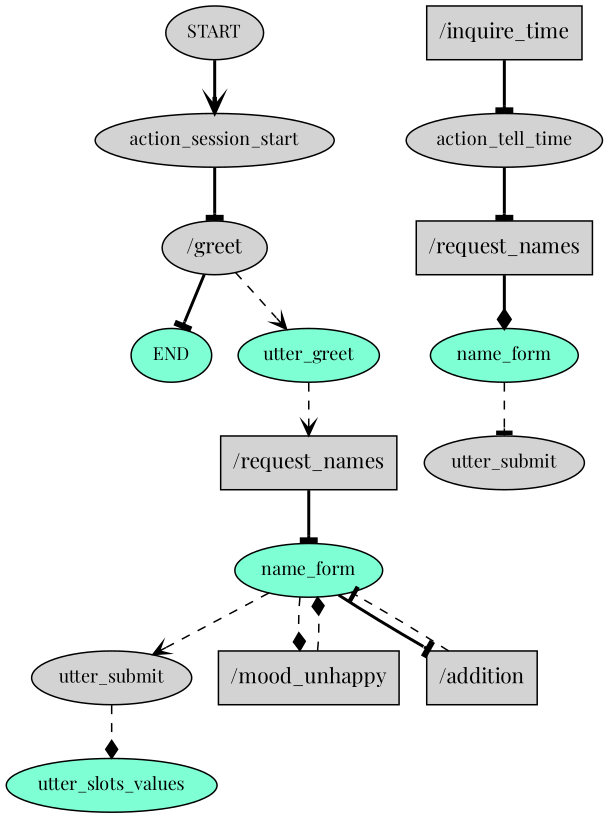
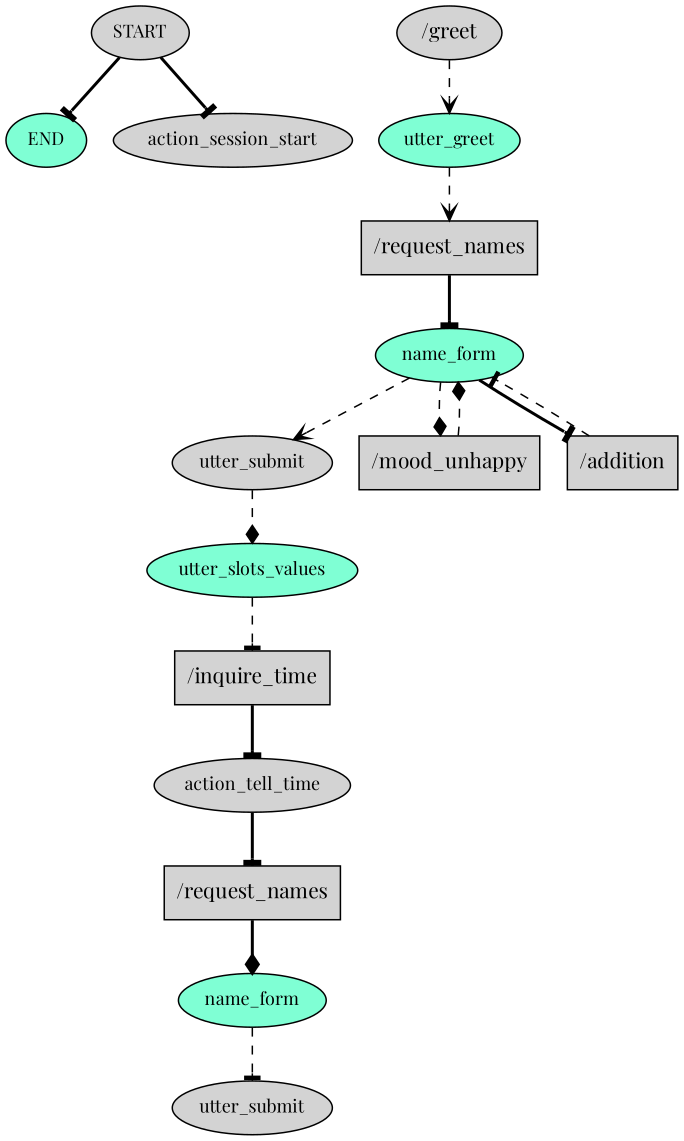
edge "START" -> "action_session_start": arrowhead vee -> tee
edge "action_session_start" -> "/greet": removed
edge "/greet" -> "END": now "START" -> "END"
edge "utter_slots_values" -> "/inquire_time": added
